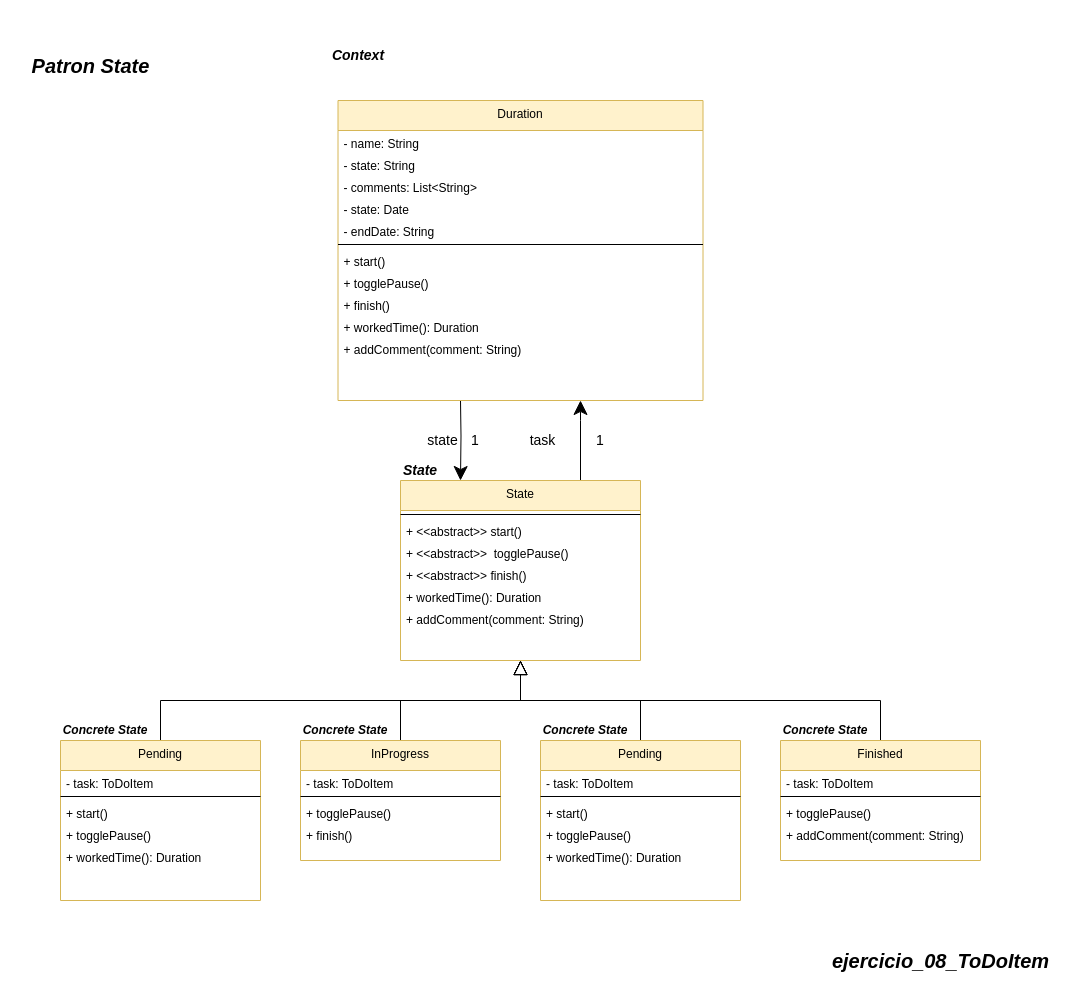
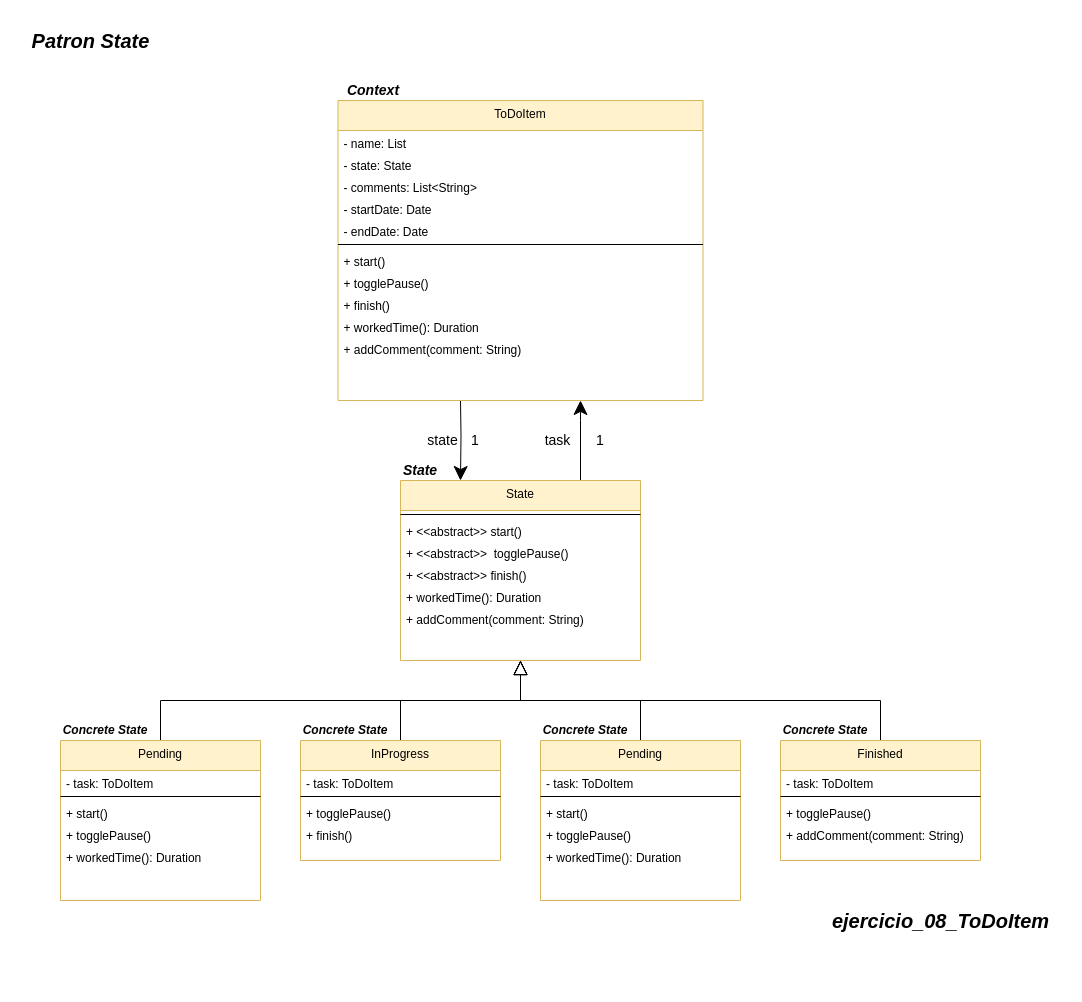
node "Context": moved (358, 56) -> (373, 91)
node "Patron State": moved (91, 66) -> (91, 41)
node "Duration": label "Duration" -> "ToDoItem"
node "- name: String": label "- name: String" -> "- name: List"
node "- state: String": label "- state: String" -> "- state: State"
node "- state: Date": label "- state: Date" -> "- startDate: Date"
node "- endDate: String": label "- endDate: String" -> "- endDate: Date"
node "task": moved (543, 441) -> (558, 441)
node "ejercicio_08_ToDoItem": moved (941, 961) -> (941, 921)
